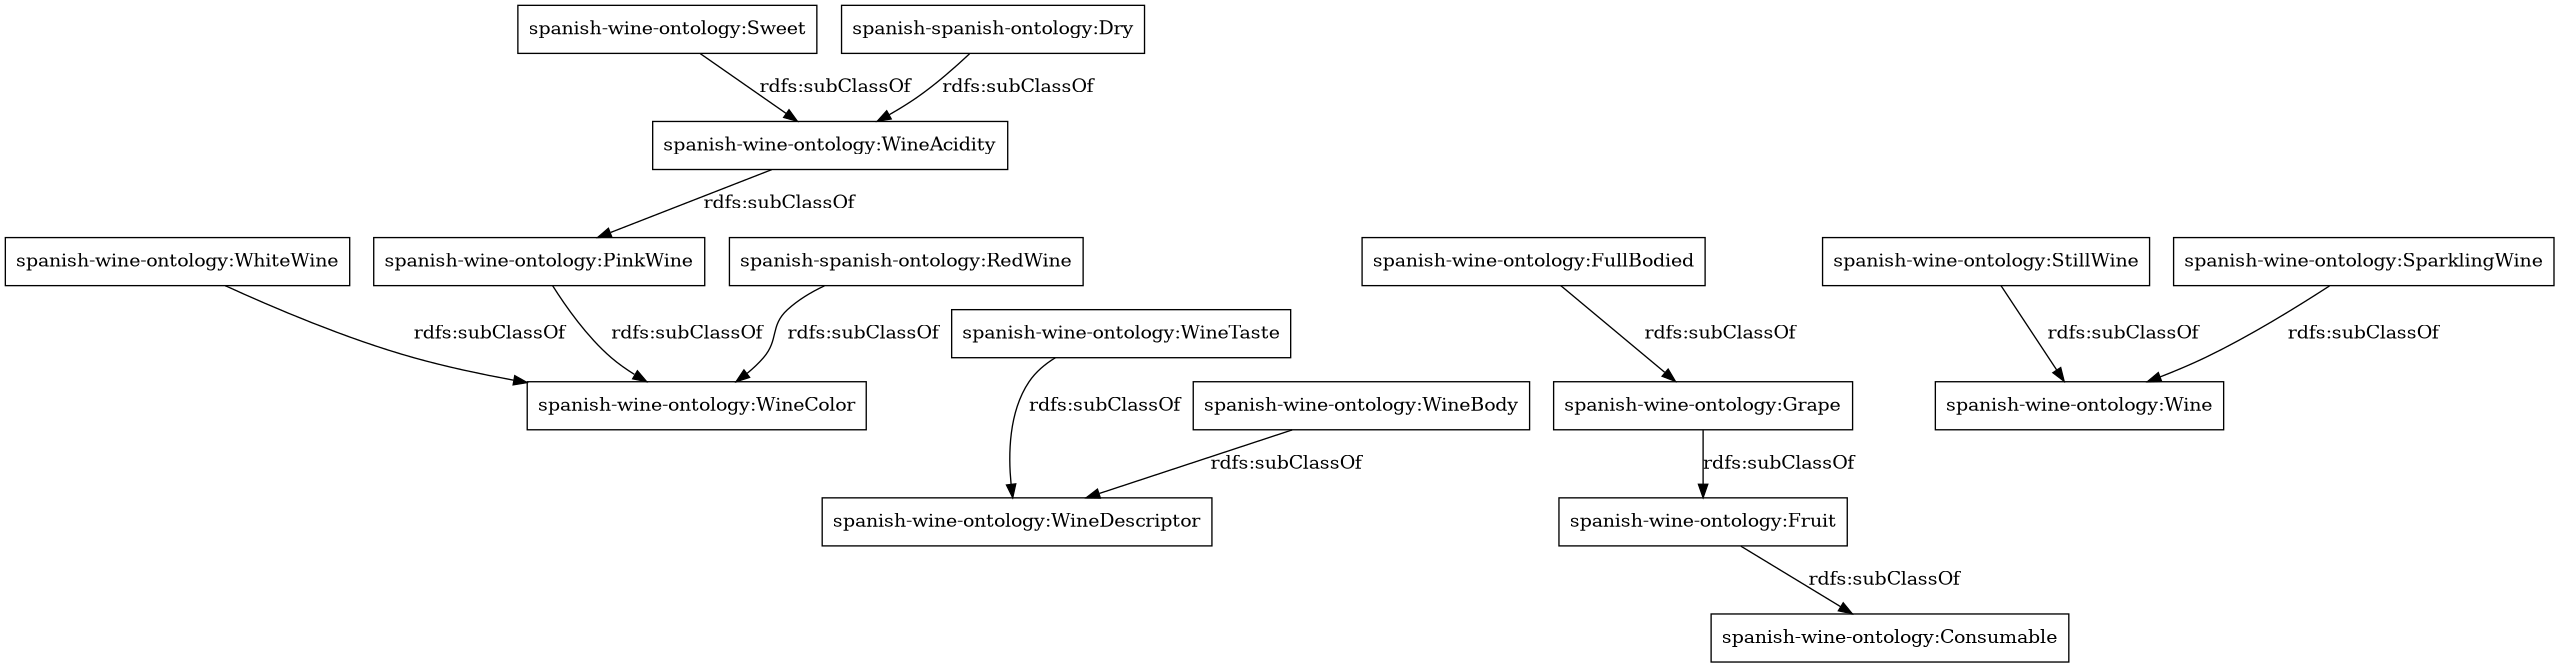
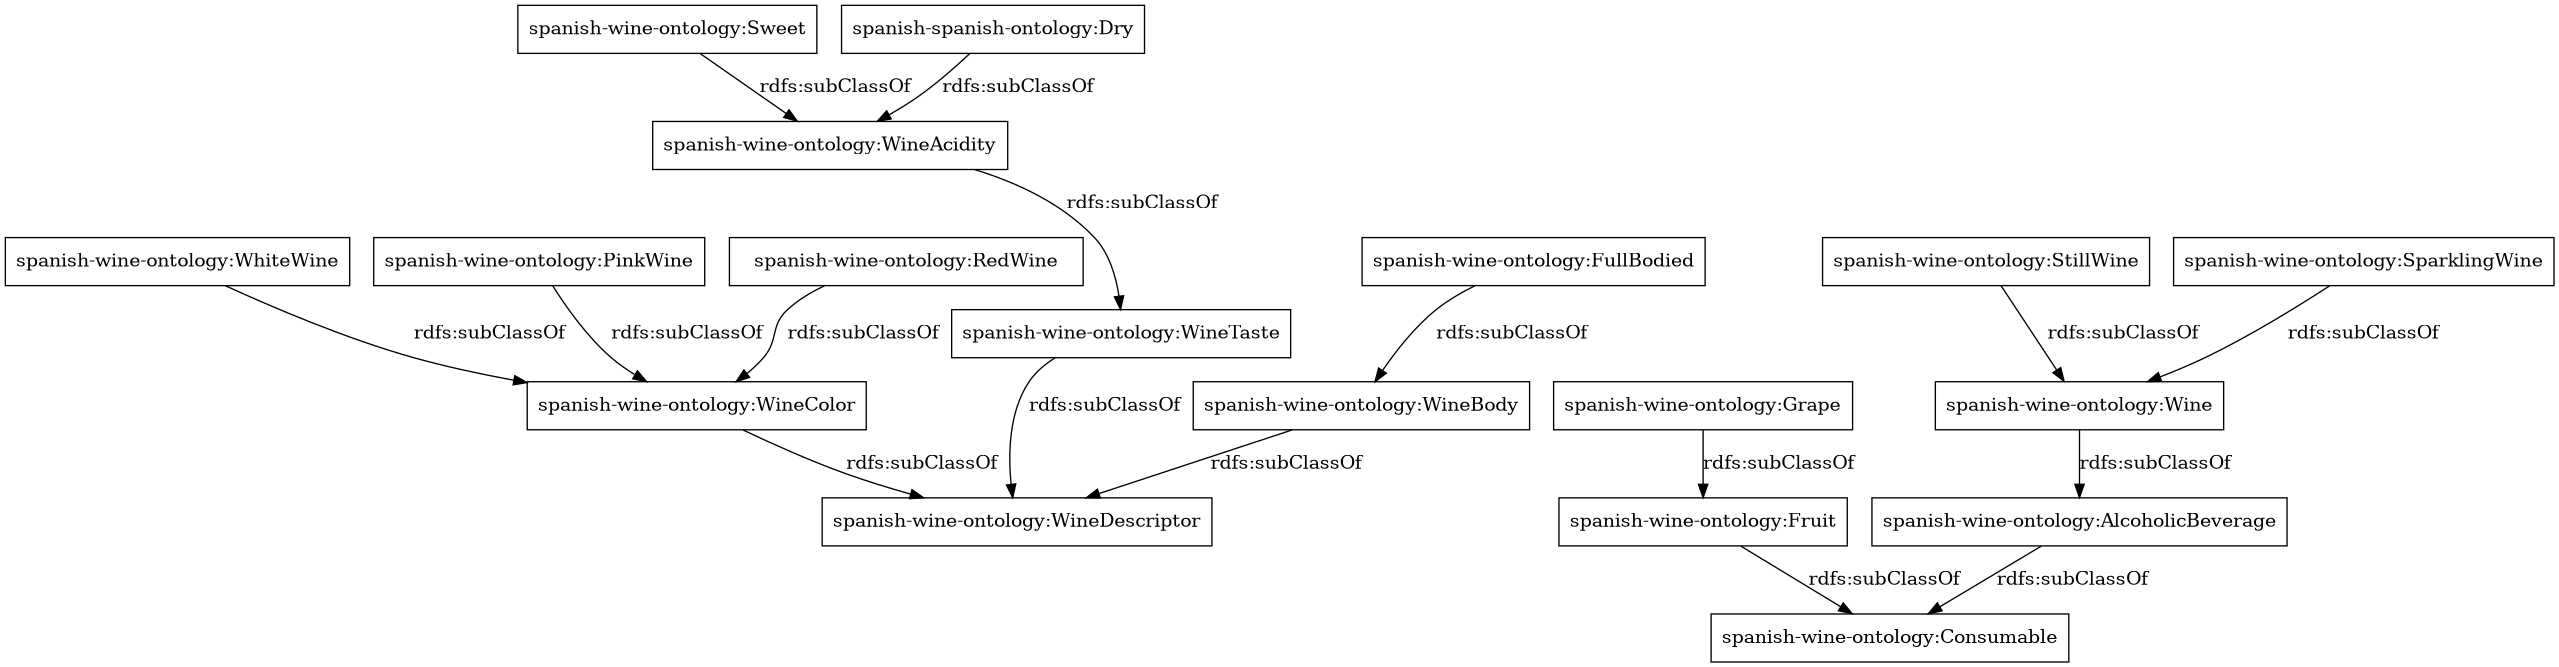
edge "spanish-wine-ontology:WineAcidity" -> "spanish-wine-ontology:PinkWine": now "spanish-wine-ontology:WineAcidity" -> "spanish-wine-ontology:WineTaste"
node "spanish-spanish-ontology:RedWine": label "spanish-spanish-ontology:RedWine" -> "spanish-wine-ontology:RedWine"
edge "spanish-wine-ontology:FullBodied" -> "spanish-wine-ontology:Grape": now "spanish-wine-ontology:FullBodied" -> "spanish-wine-ontology:WineBody"
edge "spanish-wine-ontology:WineColor" -> "spanish-wine-ontology:WineDescriptor": added, label "rdfs:subClassOf"
node "spanish-wine-ontology:AlcoholicBeverage": added
